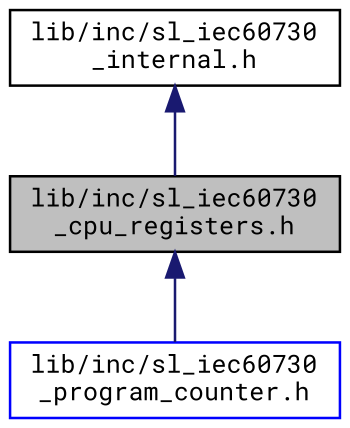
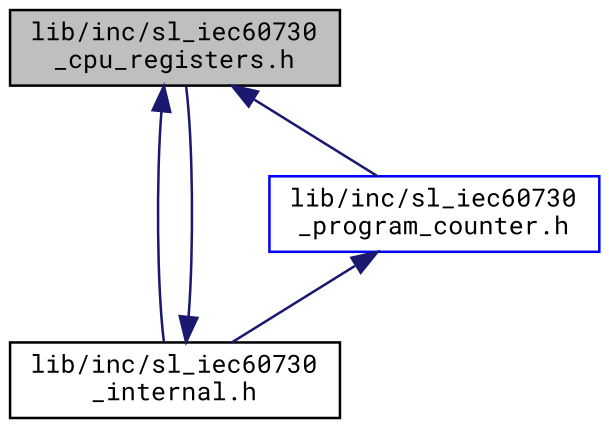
edge "lib/inc/sl_iec60730 _internal.h" -> "lib/inc/sl_iec60730 _cpu_registers.h": added
edge "lib/inc/sl_iec60730 _internal.h" -> "lib/inc/sl_iec60730 _program_counter.h": added
